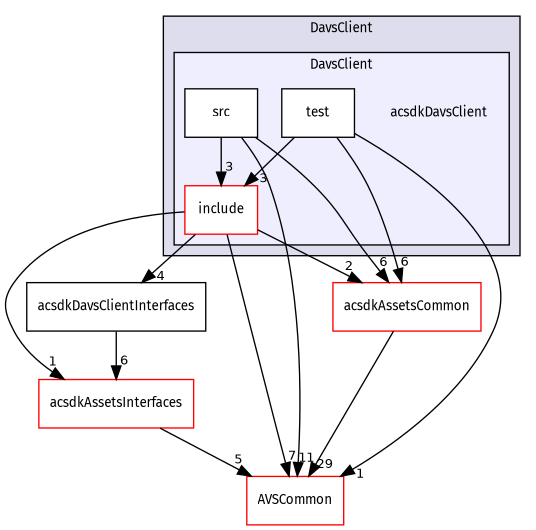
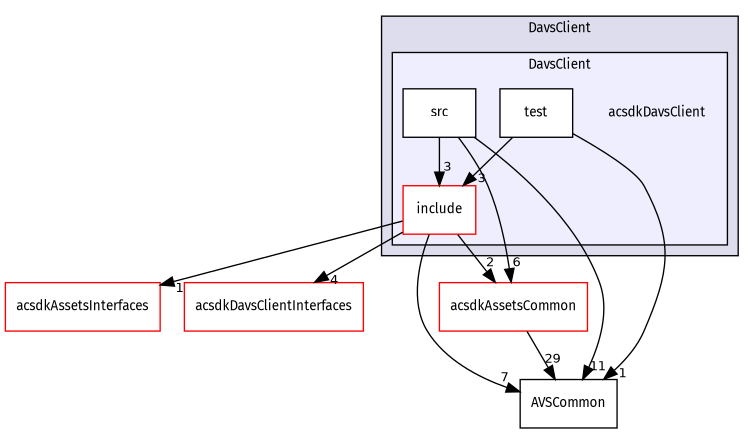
edge "test" -> "acsdkAssetsCommon": removed
node "acsdkDavsClientInterfaces": color black -> red
edge "acsdkDavsClientInterfaces" -> "acsdkAssetsInterfaces": removed
edge "acsdkAssetsInterfaces" -> "AVSCommon": removed
node "AVSCommon": color red -> black
